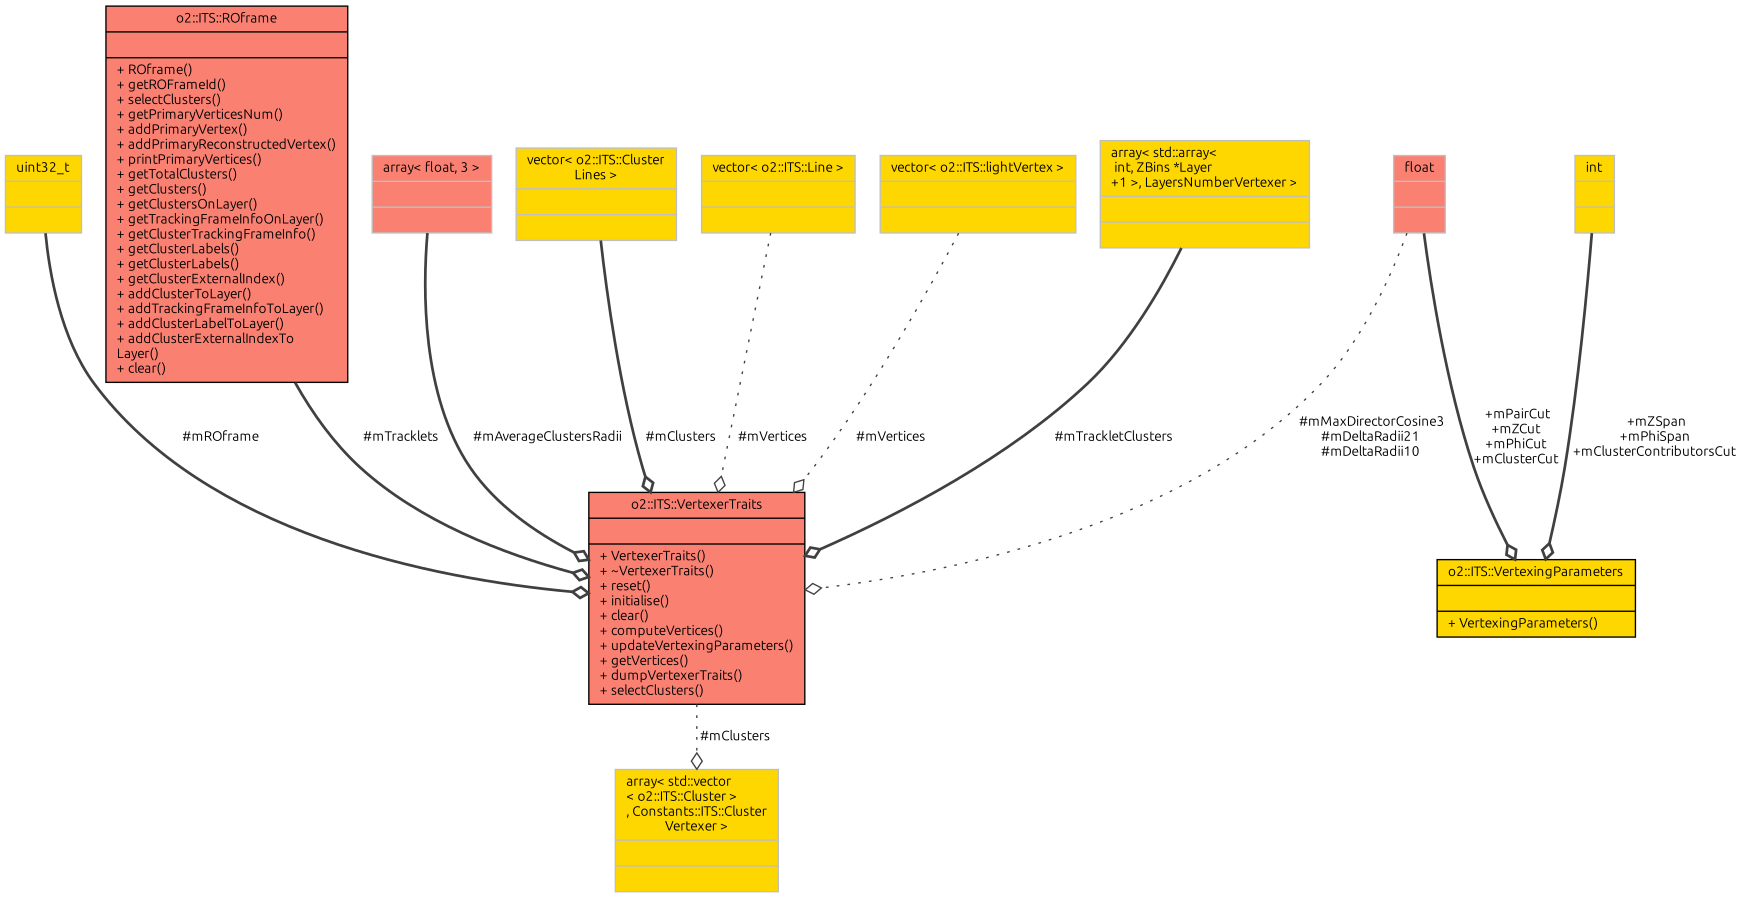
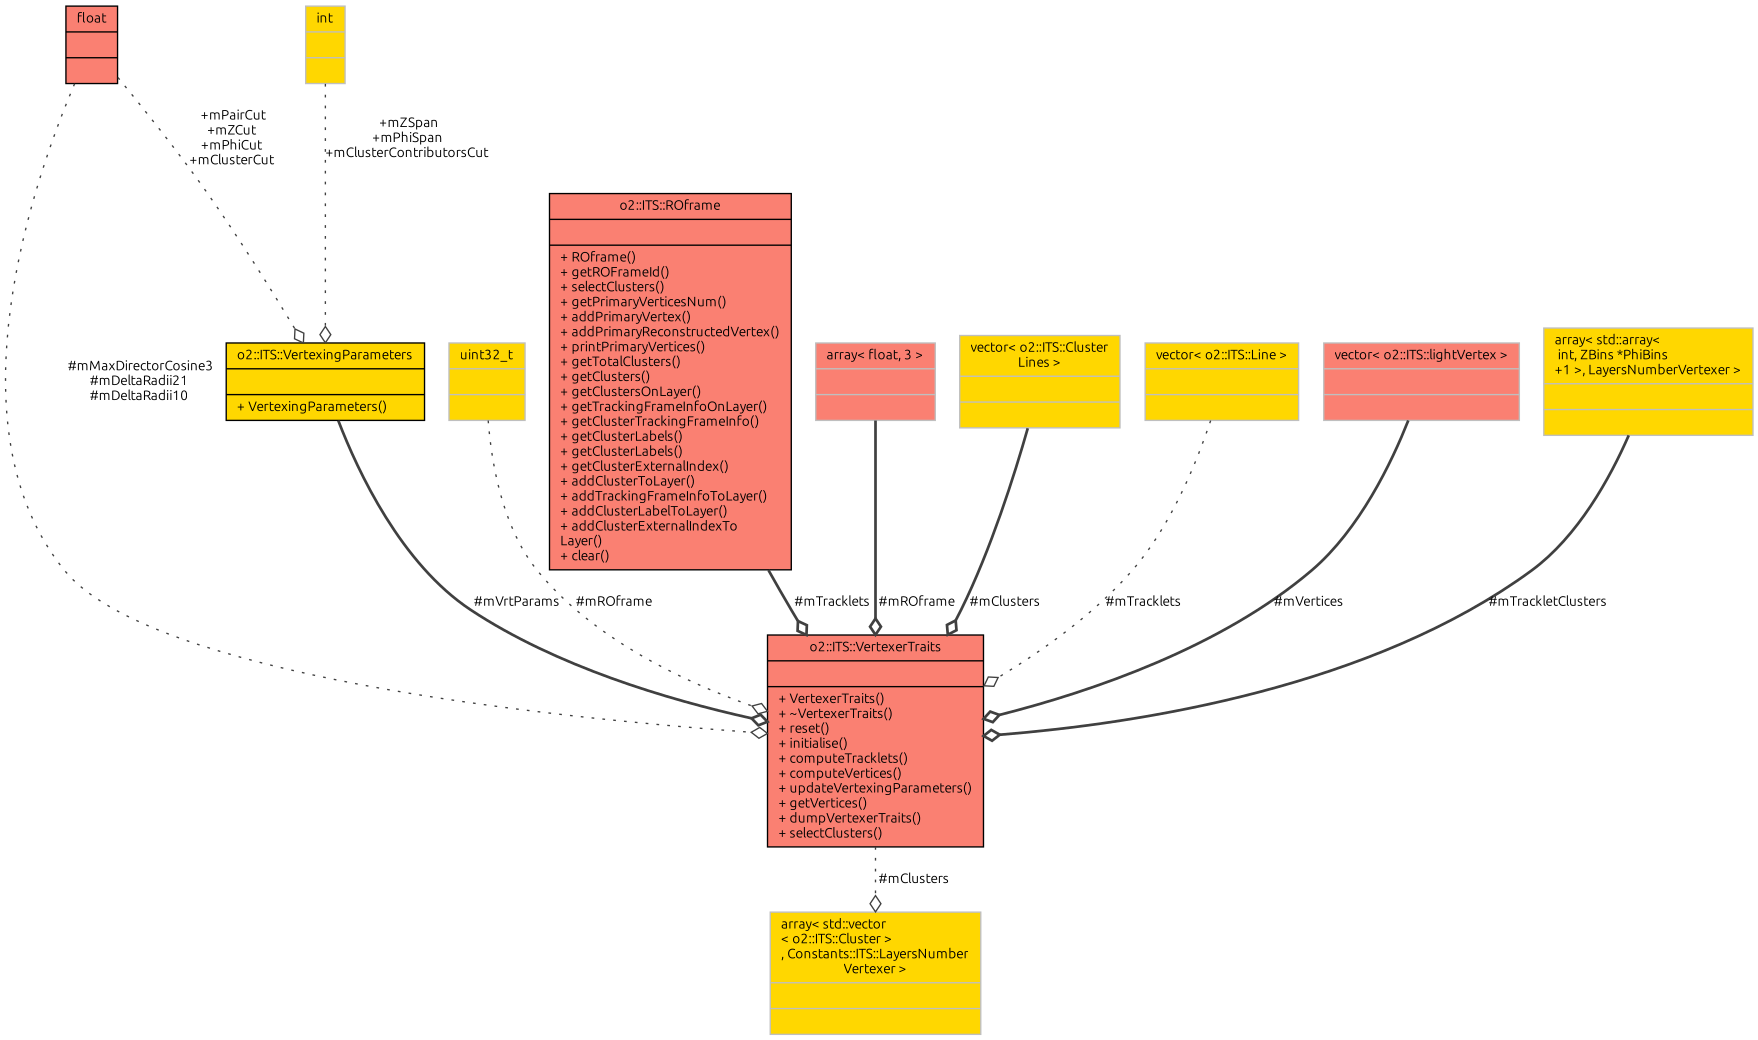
node "array< std::array<": text "int, ZBins *Layer" -> "int, ZBins *PhiBins"
node "vector< o2::ITS::lightVertex >": fillcolor gold -> salmon
node "float": color grey75 -> black
edge "vector< o2::ITS::lightVertex >" -> "o2::ITS::VertexerTraits": style dotted -> bold
edge "int" -> "o2::ITS::VertexingParameters": style bold -> dotted
edge "float" -> "o2::ITS::VertexingParameters": style bold -> dotted
edge "array< float, 3 >" -> "o2::ITS::VertexerTraits": label " #mAverageClustersRadii" -> " #mROframe"
edge "vector< o2::ITS::Line >" -> "o2::ITS::VertexerTraits": label " #mVertices" -> " #mTracklets"
edge "uint32_t" -> "o2::ITS::VertexerTraits": style bold -> dotted
node "o2::ITS::VertexerTraits": text "+ clear()" -> "+ computeTracklets()"
edge "o2::ITS::VertexingParameters" -> "o2::ITS::VertexerTraits": added, label "#mVrtParams"
node "array< std::vector": text ", Constants::ITS::Cluster" -> ", Constants::ITS::LayersNumber"
